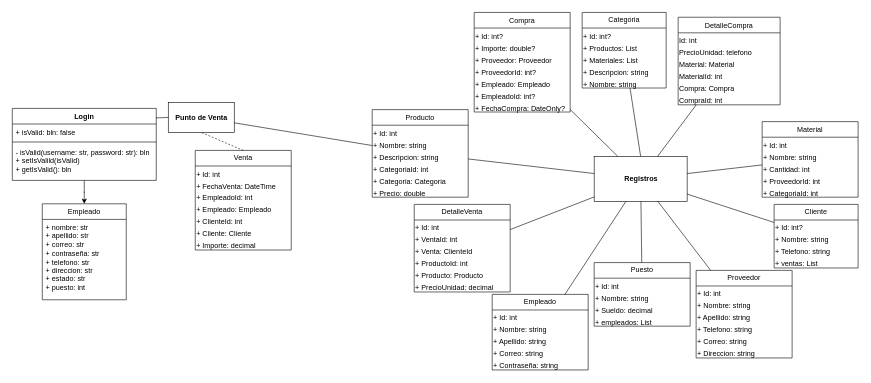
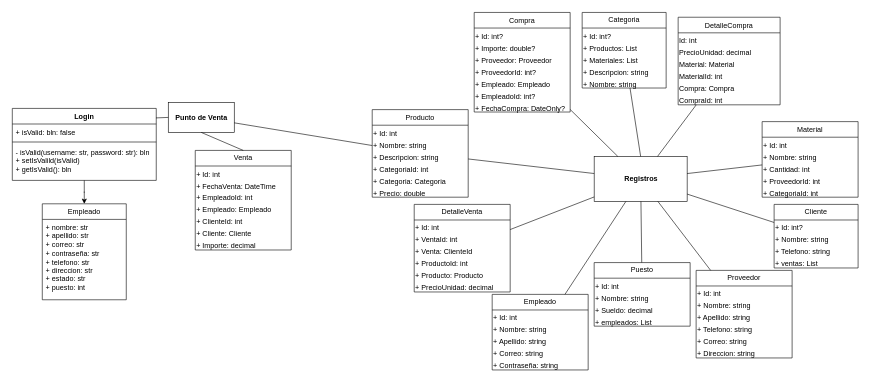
node "PrecioUnidad: telefono": label "PrecioUnidad: telefono" -> "PrecioUnidad: decimal"
edge "Punto de Venta" -- "Venta": style dashed -> solid
